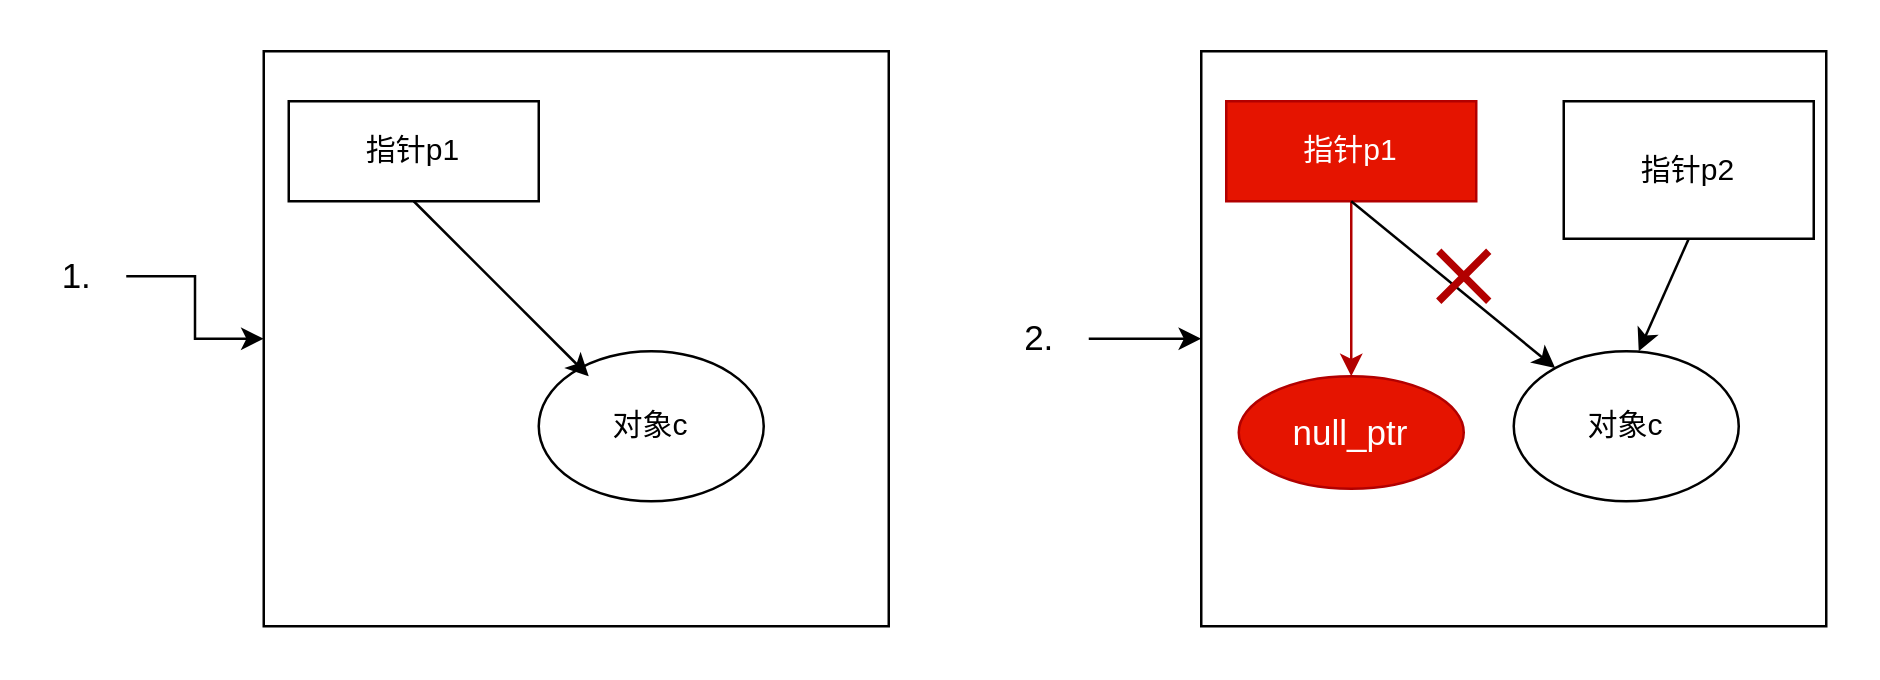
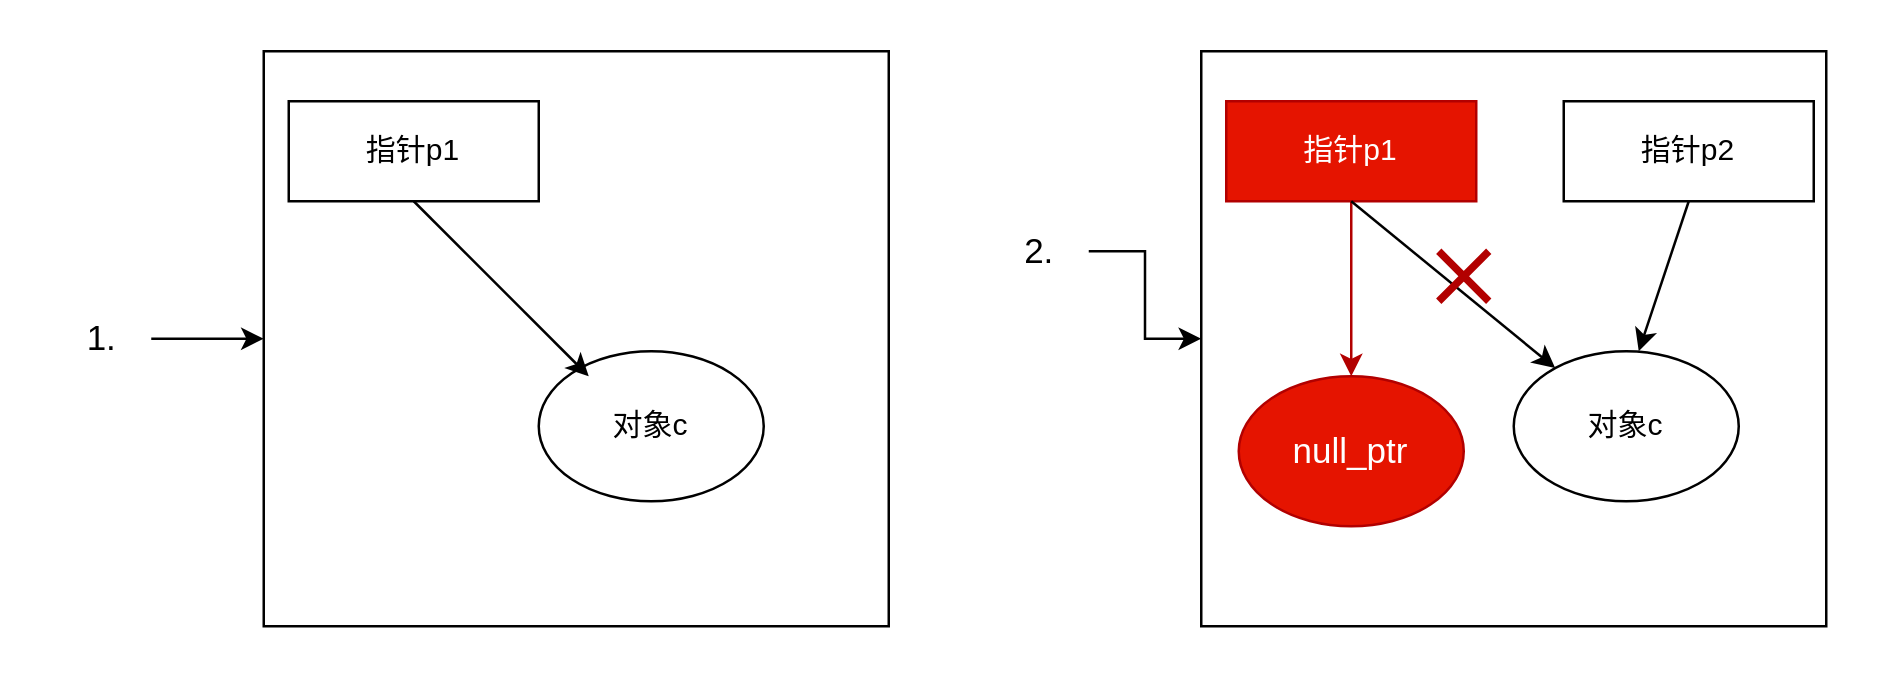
node "指针p2": size 250x138 -> 250x100
node "1.": moved (76, 276) -> (101, 339)
node "2.": moved (1039, 339) -> (1039, 251)
node "null_ptr": size 225x113 -> 225x150
